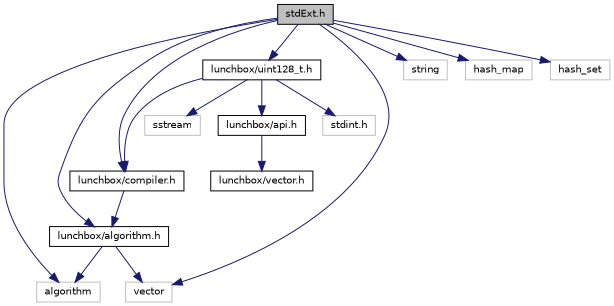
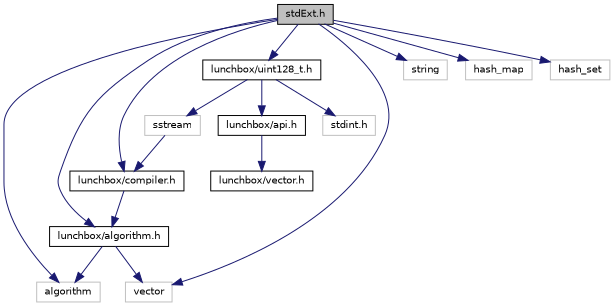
edge "lunchbox/uint128_t.h" -> "lunchbox/compiler.h": now "sstream" -> "lunchbox/compiler.h"
